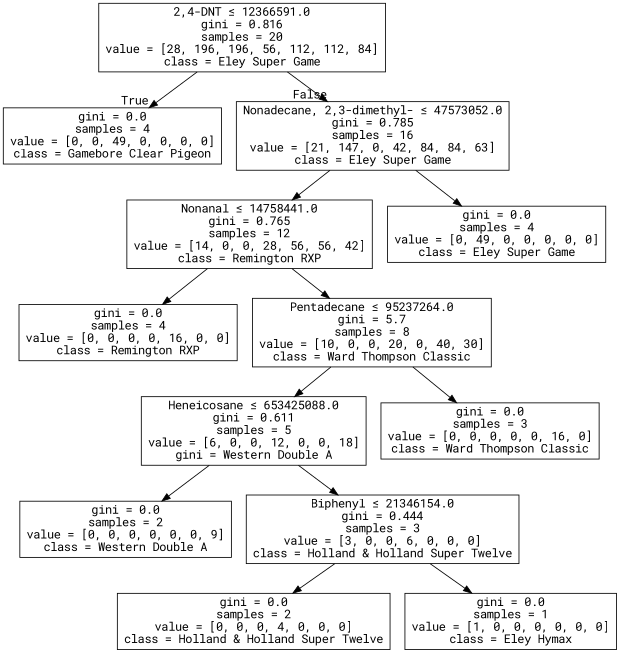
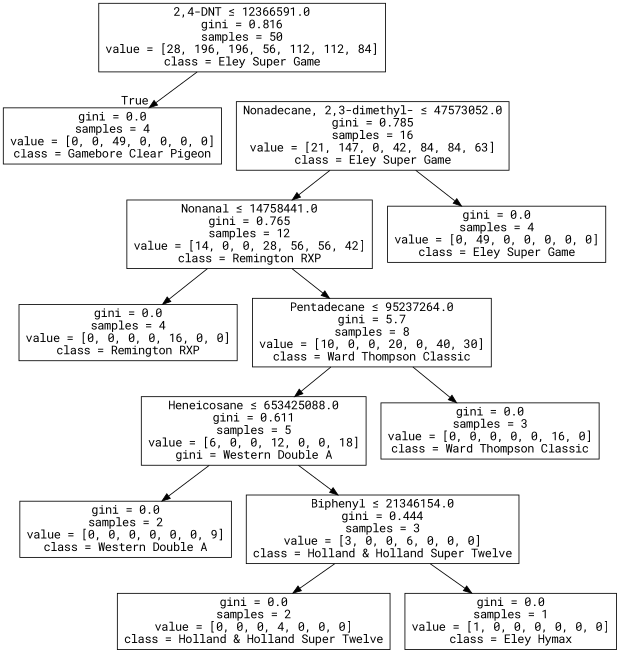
node "2,4-DNT ≤ 12366591.0": text "samples = 20" -> "samples = 50"
edge "2,4-DNT ≤ 12366591.0" -> "Nonadecane, 2,3-dimethyl- ≤ 47573052.0": removed
